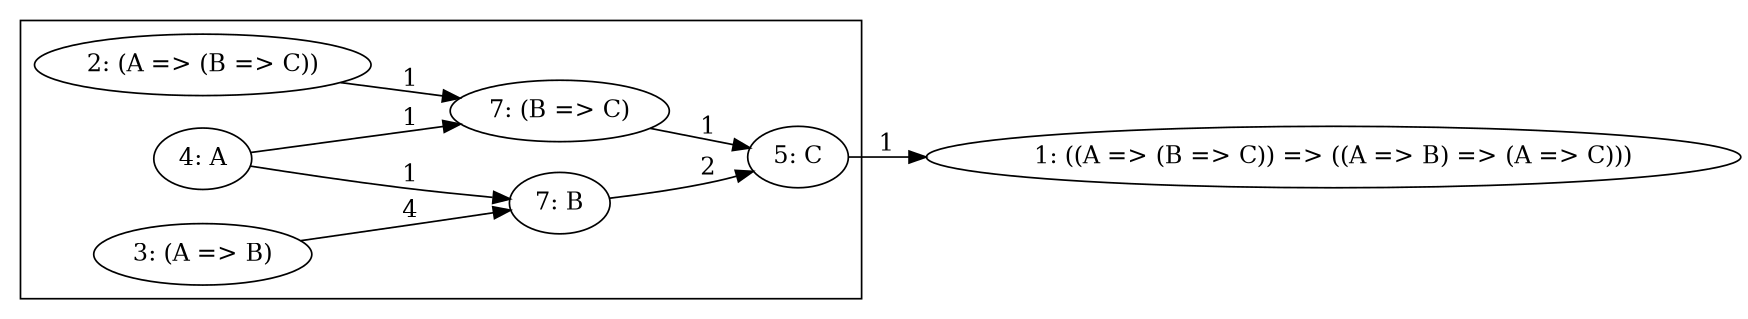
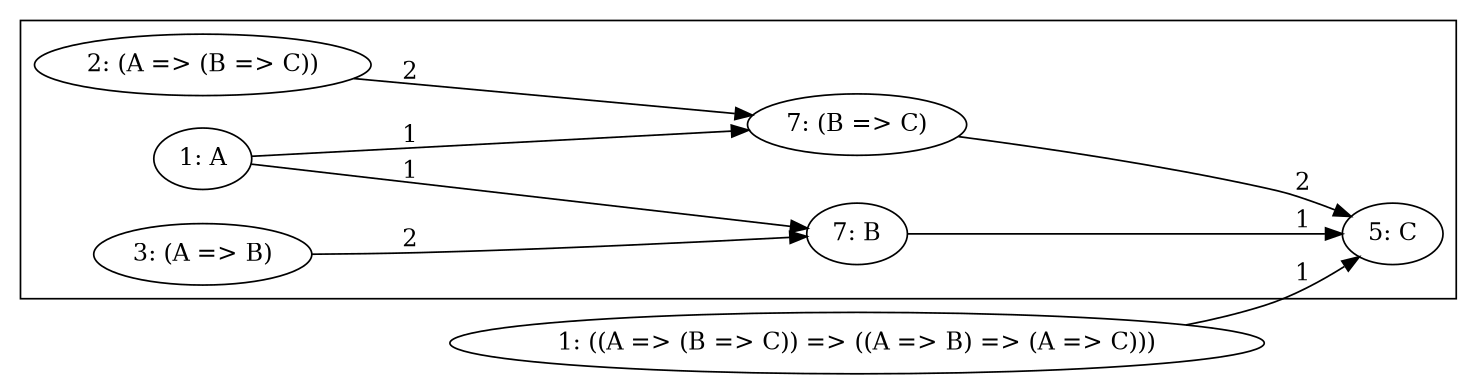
edge "2: (A => (B => C))" -> "7: (B => C)": label "1" -> "2"
edge "7: (B => C)" -> "5: C": label "1" -> "2"
edge "5: C" -> "1: ((A => (B => C)) => ((A => B) => (A => C)))": reversed
node "4: A": label "4: A" -> "1: A"
edge "7: B" -> "5: C": label "2" -> "1"
edge "3: (A => B)" -> "7: B": label "4" -> "2"
